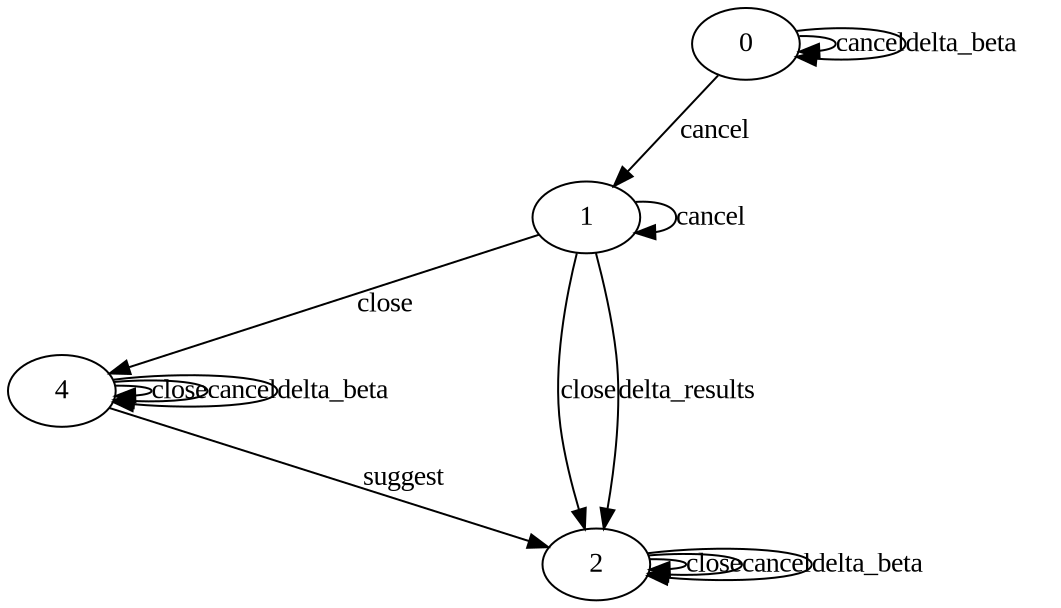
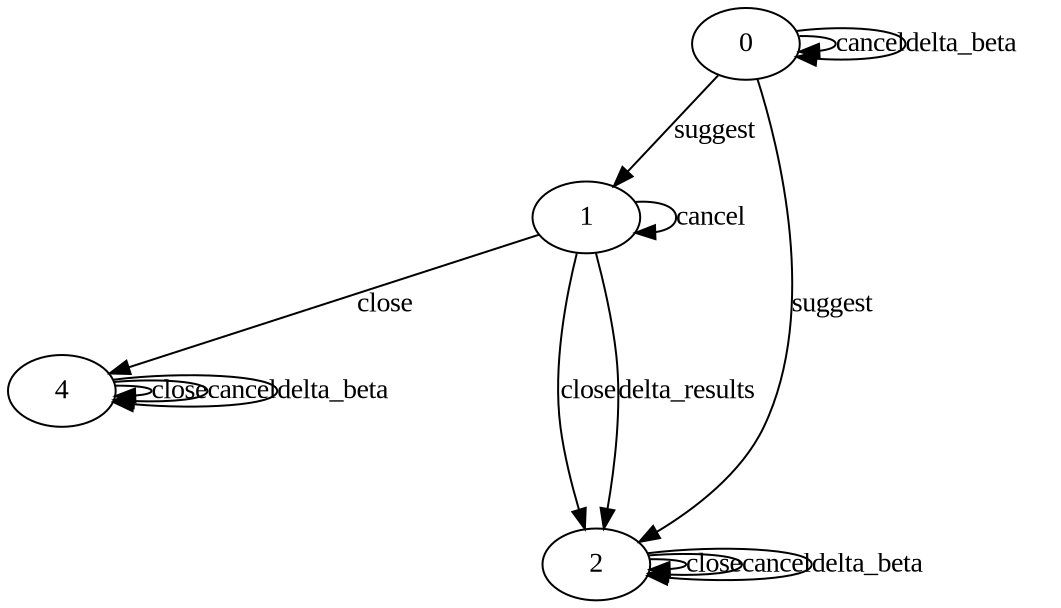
edge "0" -> "1": label "cancel" -> "suggest"
edge "4" -> "2": now "0" -> "2"
